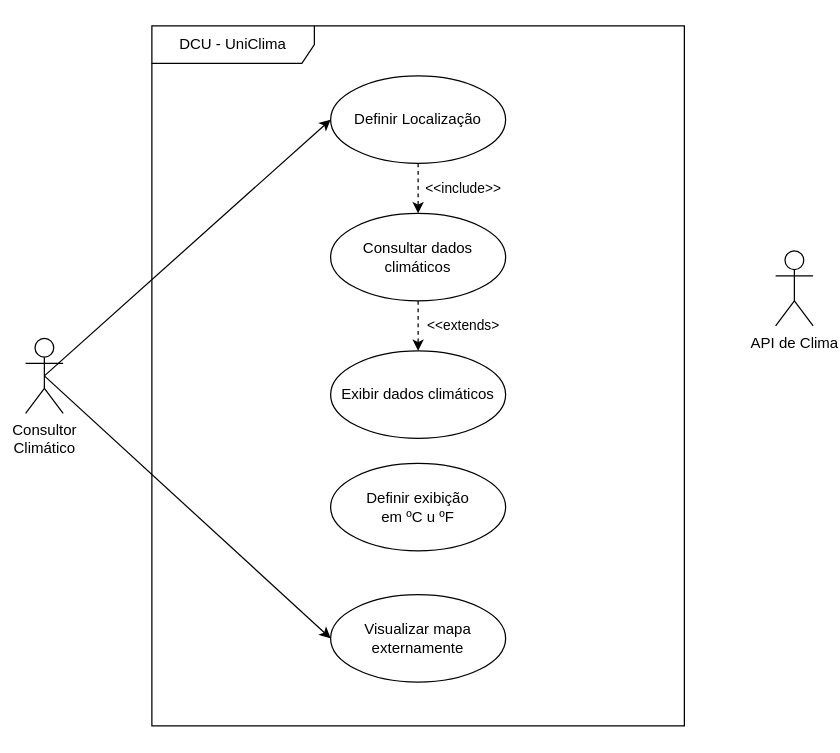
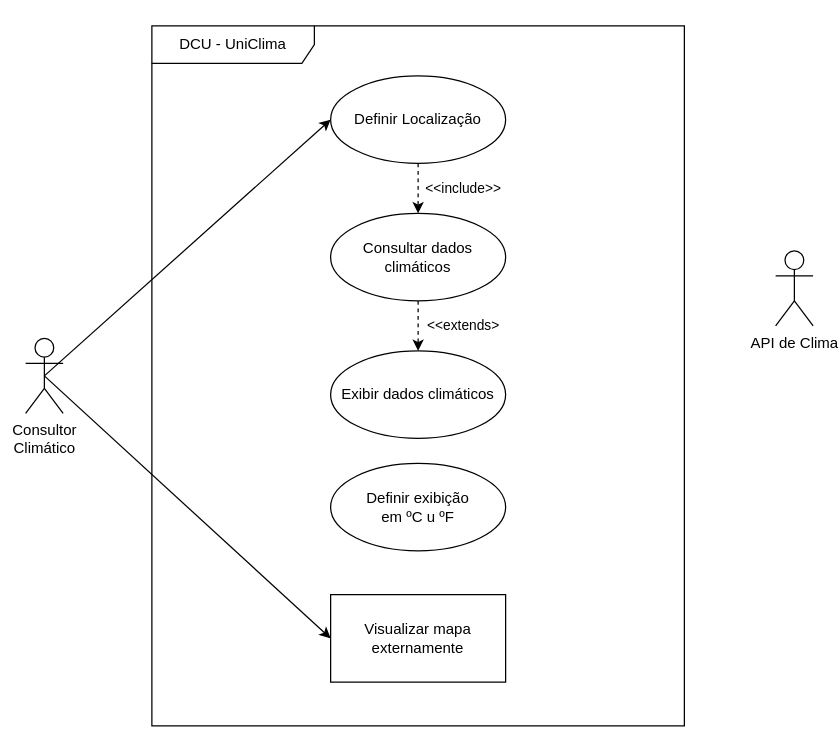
node "Visualizar mapa externamente": shape ellipse -> rectangle
